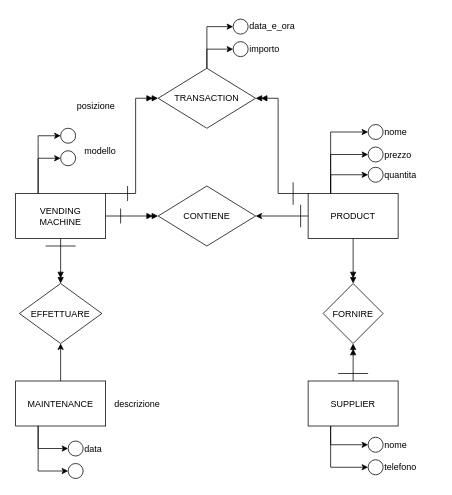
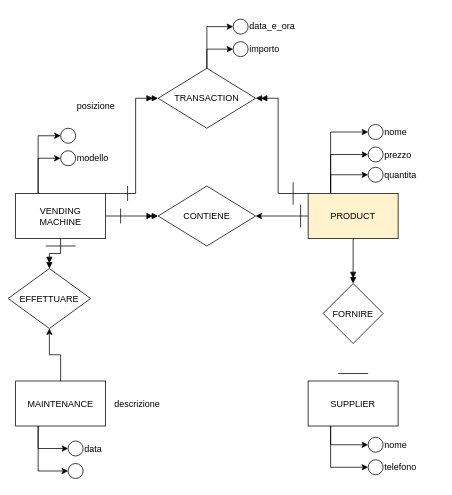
node "modello": moved (109, 151) -> (102, 158)
node "PRODUCT": fillcolor #ffffff -> #fff2cc
node "EFFETTUARE": moved (60, 314) -> (49, 299)
edge "SUPPLIER" -> "FORNIRE": removed
